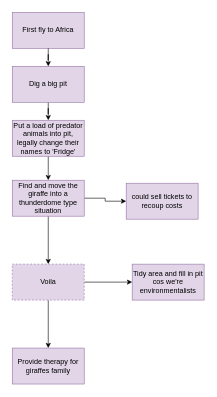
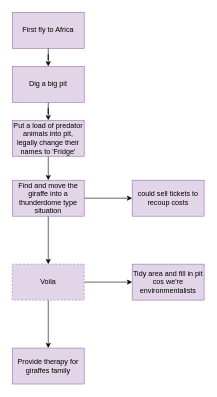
node "could sell tickets to recoup costs": moved (162, 201) -> (168, 198)
